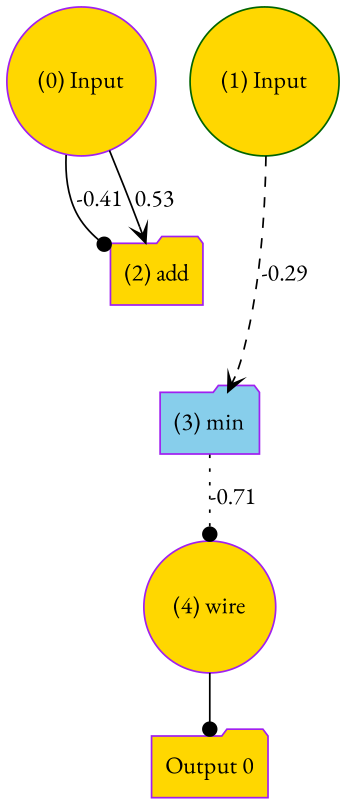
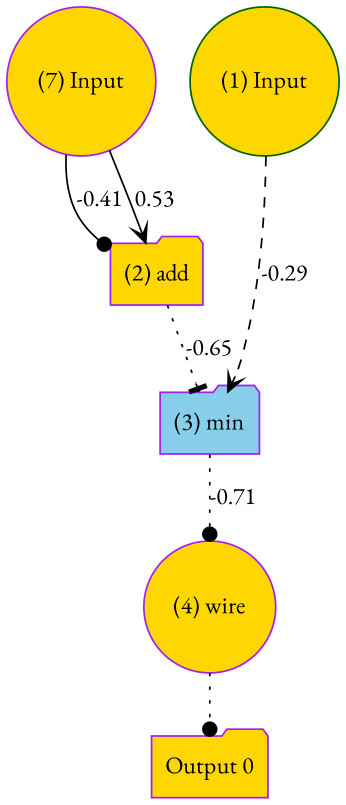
node "(0) Input": label "(0) Input" -> "(7) Input"
edge "(2) add" -> "(3) min": added, label "-0.65"
edge "(4) wire" -> "Output 0": style solid -> dotted
